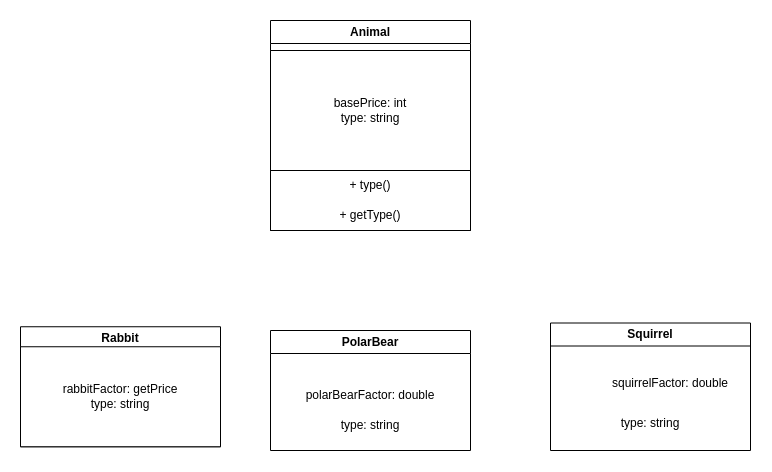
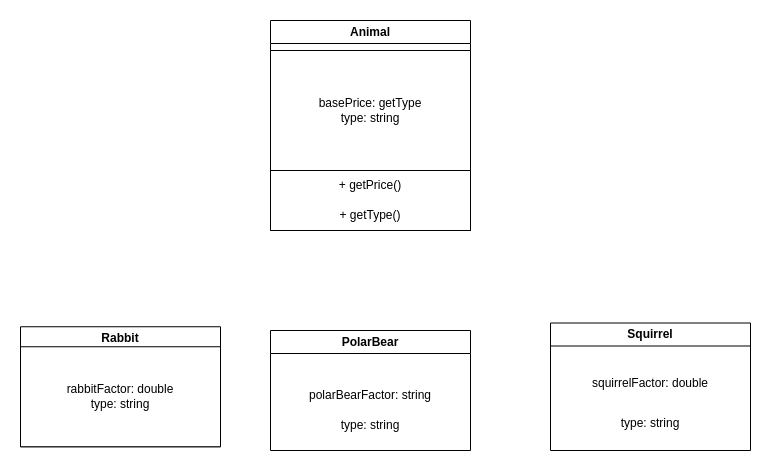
node "basePrice: int type: string": label "basePrice: int type: string" -> "basePrice: getType type: string"
node "+ type()": label "+ type()" -> "+ getPrice()"
node "squirrelFactor: double": moved (671, 383) -> (651, 383)
node "polarBearFactor: double": label "polarBearFactor: double" -> "polarBearFactor: string"
node "rabbitFactor: getPrice type: string": label "rabbitFactor: getPrice type: string" -> "rabbitFactor: double type: string"
